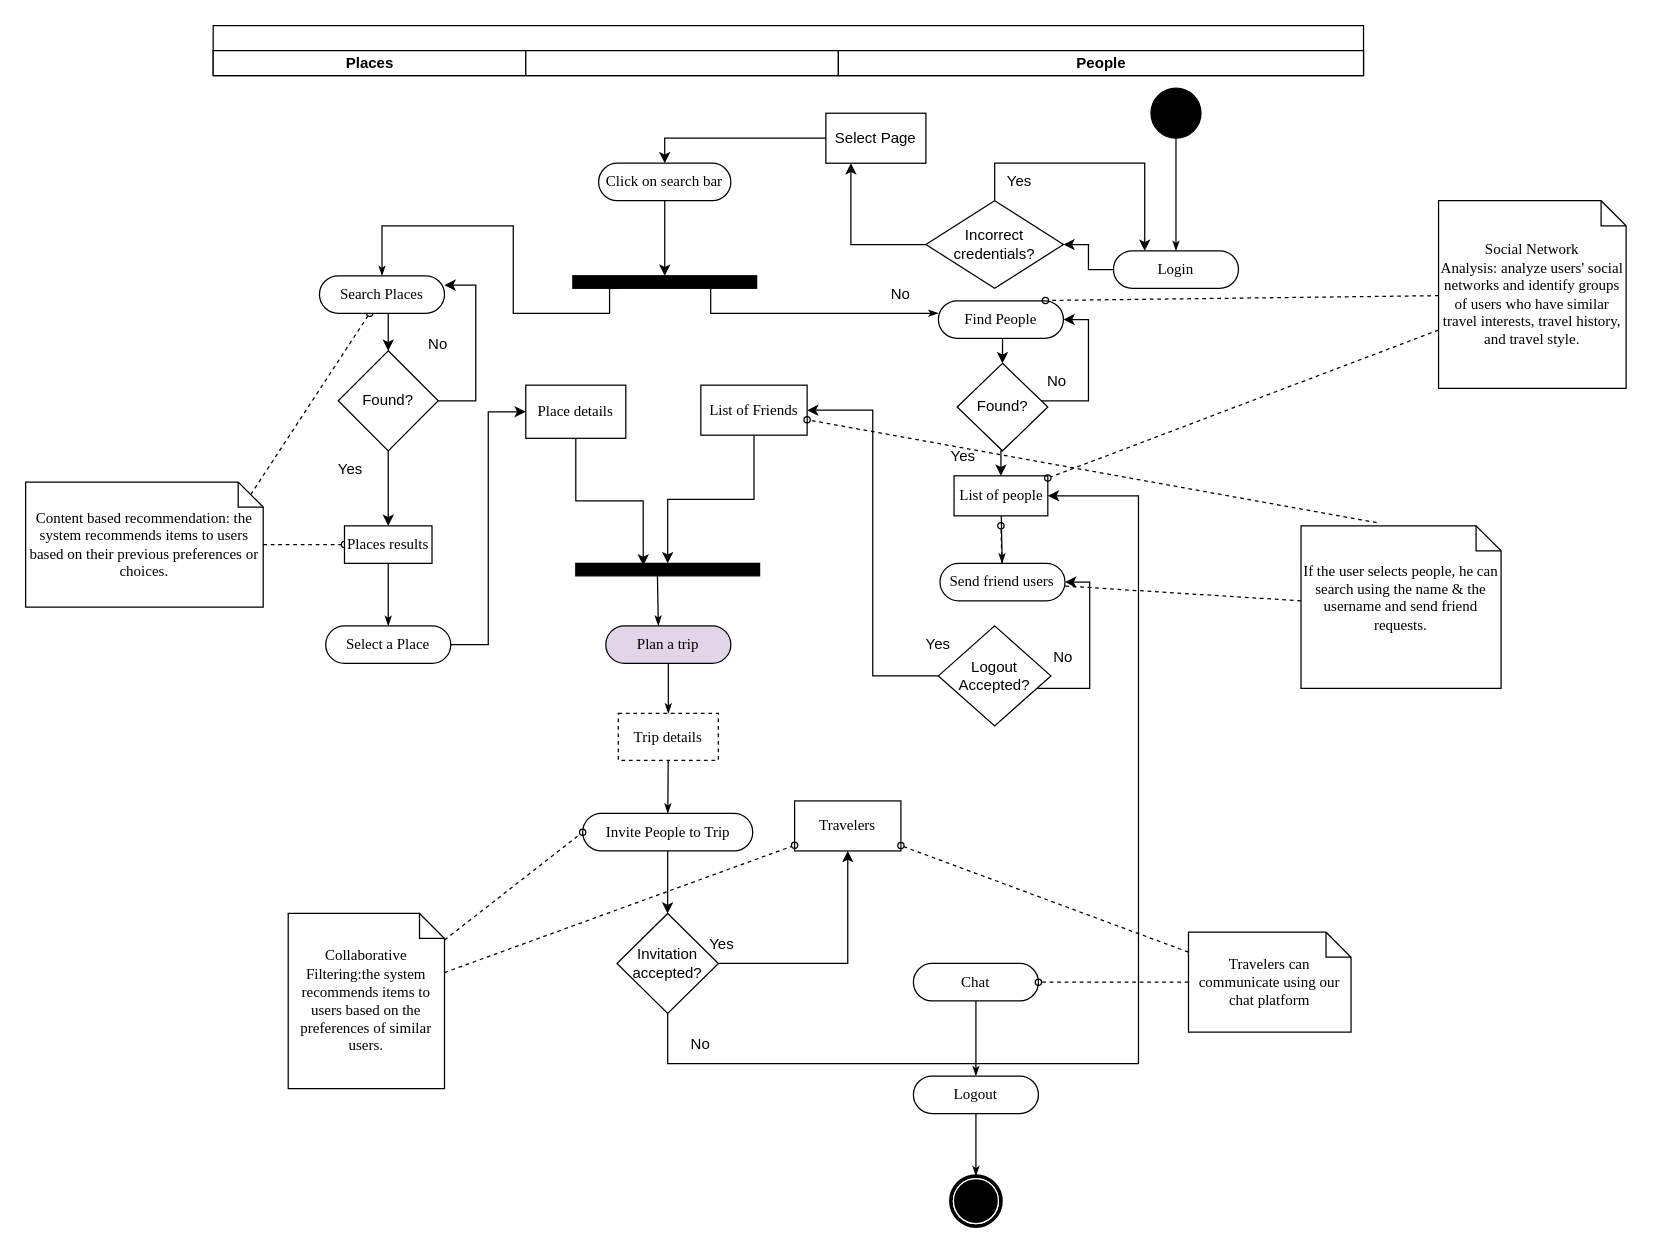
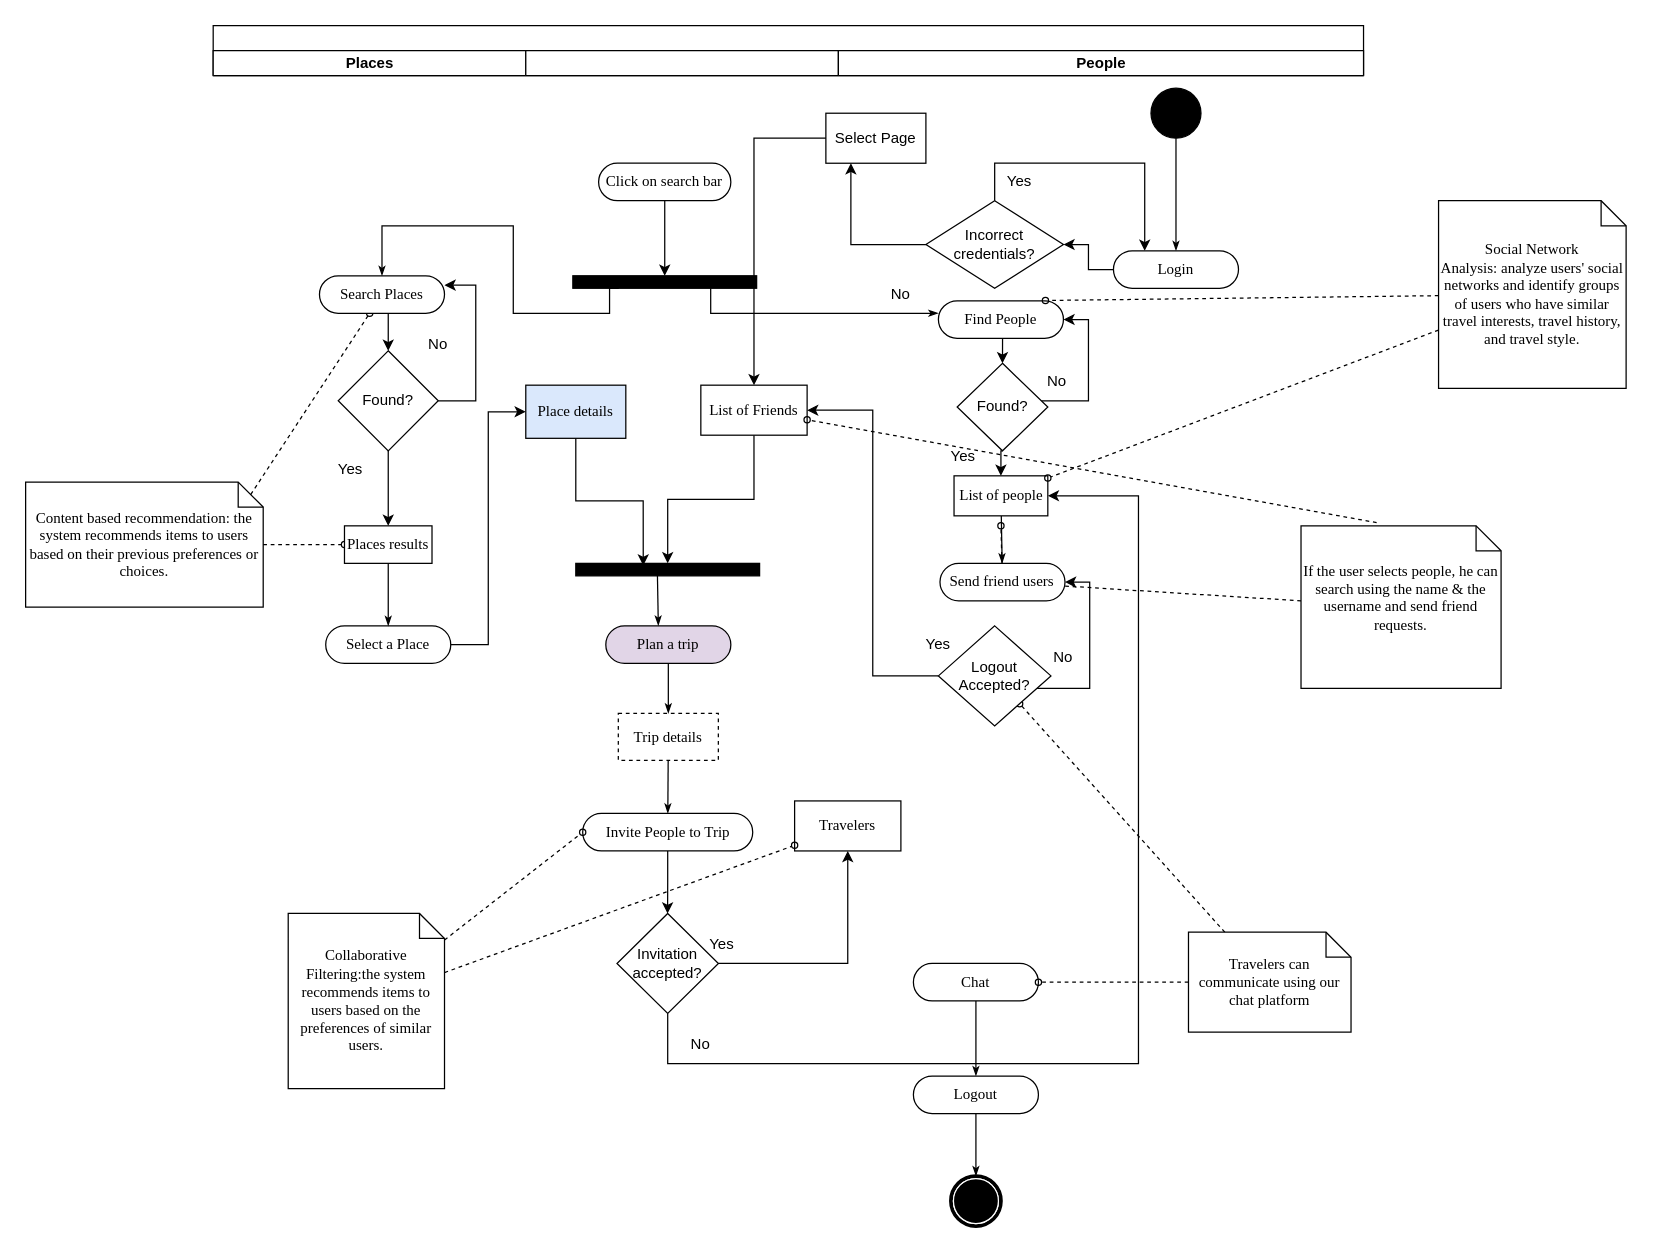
edge "Select Page" -> "Click on search bar": now "Select Page" -> "List of Friends"
node "Place details": fillcolor #ffffff -> #dae8fc
edge "Travelers can communicate using our chat platform" -> "Travelers": now "Travelers can communicate using our chat platform" -> "Logout Accepted?"
